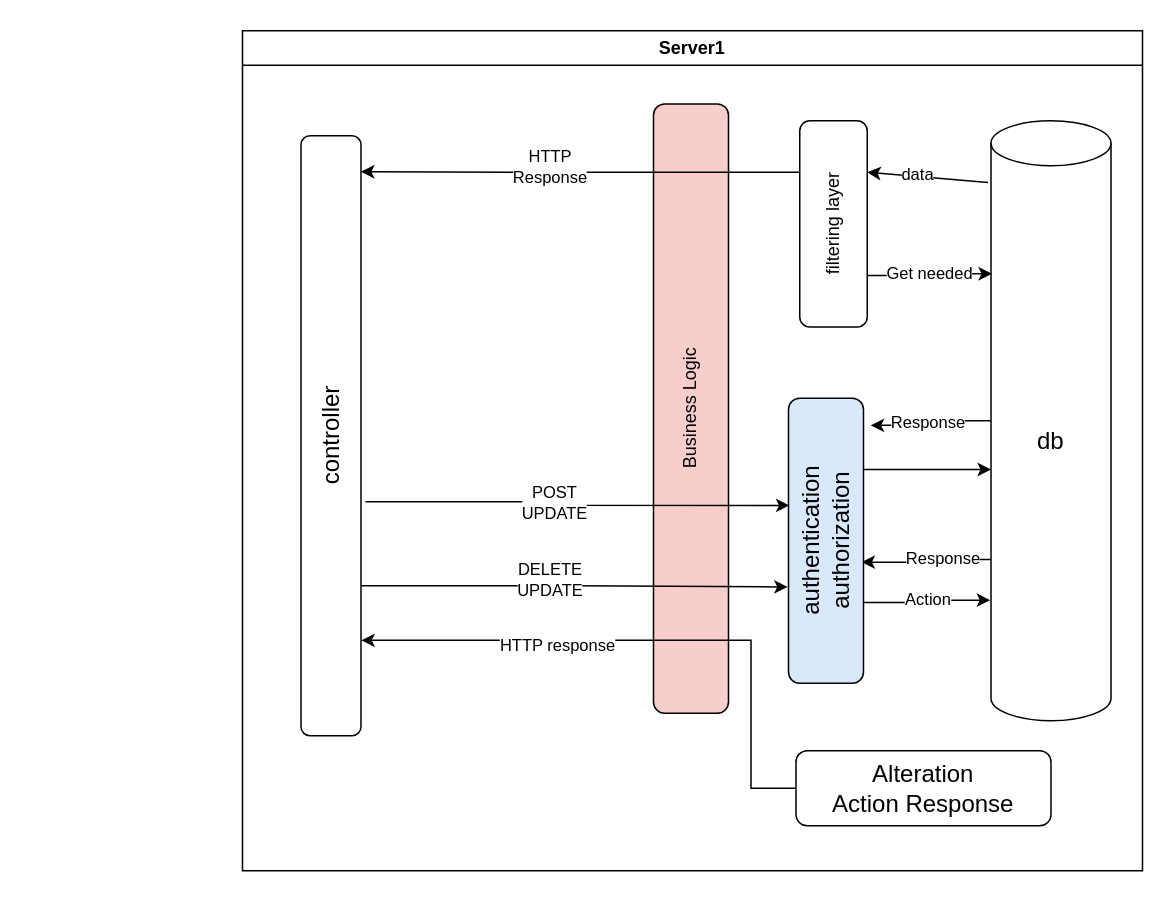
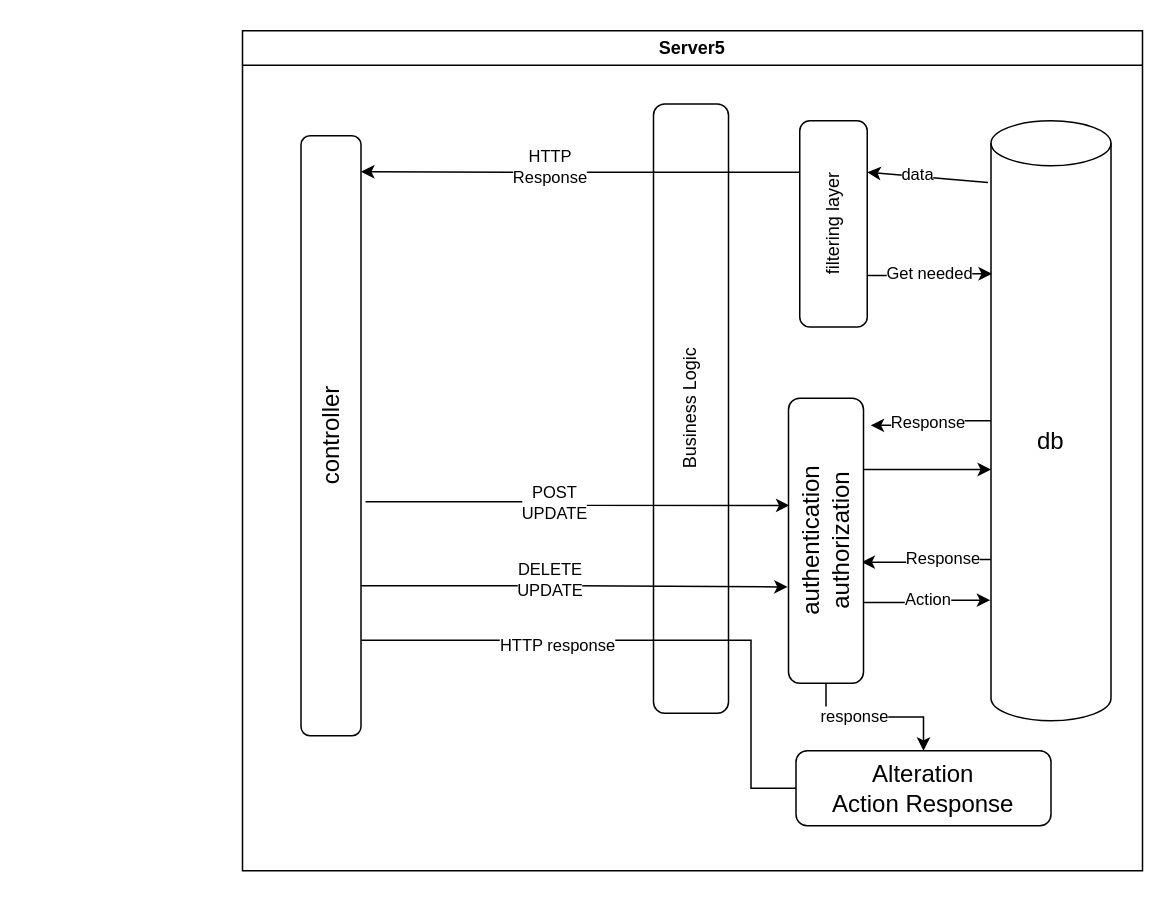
node "Server1": label "Server1" -> "Server5"
node "Business Logic": fillcolor #f8cecc -> #ffffff
node "authentication authorization": fillcolor #dae8fc -> #ffffff
edge "Alteration Action Response" -> "controller": arrowhead classic -> none
edge "authentication authorization" -> "Alteration Action Response": added, label "response"
